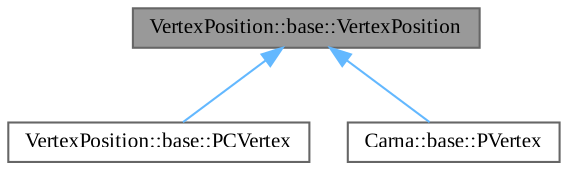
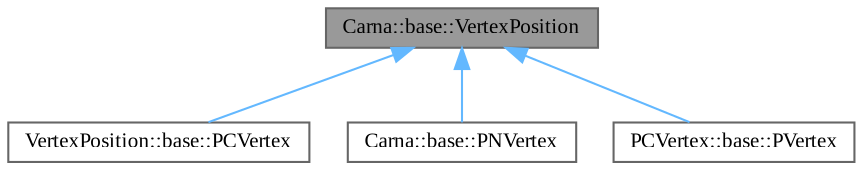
node "VertexPosition::base::VertexPosition": label "VertexPosition::base::VertexPosition" -> "Carna::base::VertexPosition"
node "Carna::base::PVertex": label "Carna::base::PVertex" -> "PCVertex::base::PVertex"
node "Carna::base::PNVertex": added
